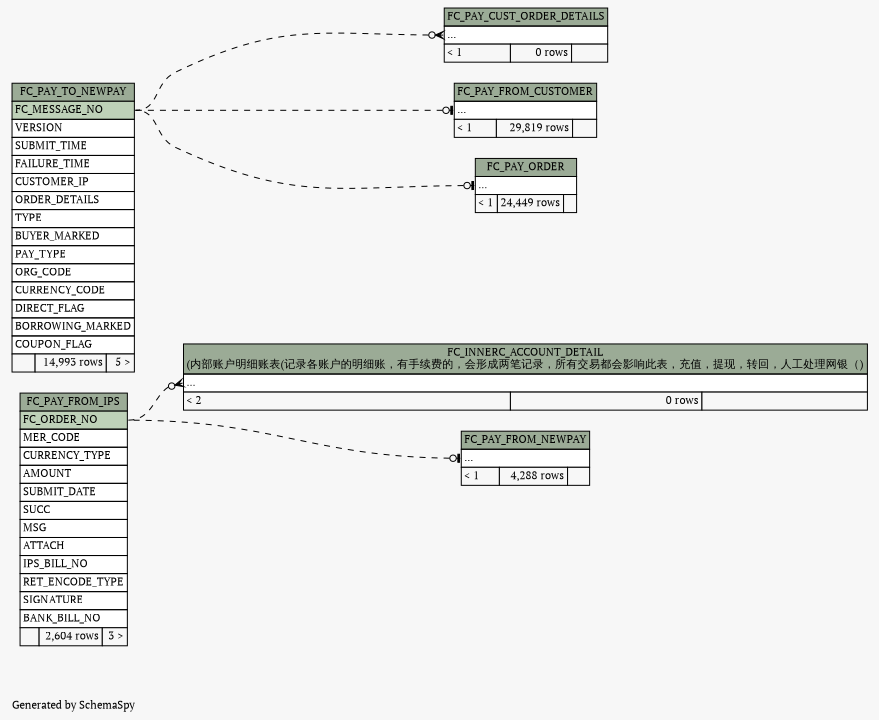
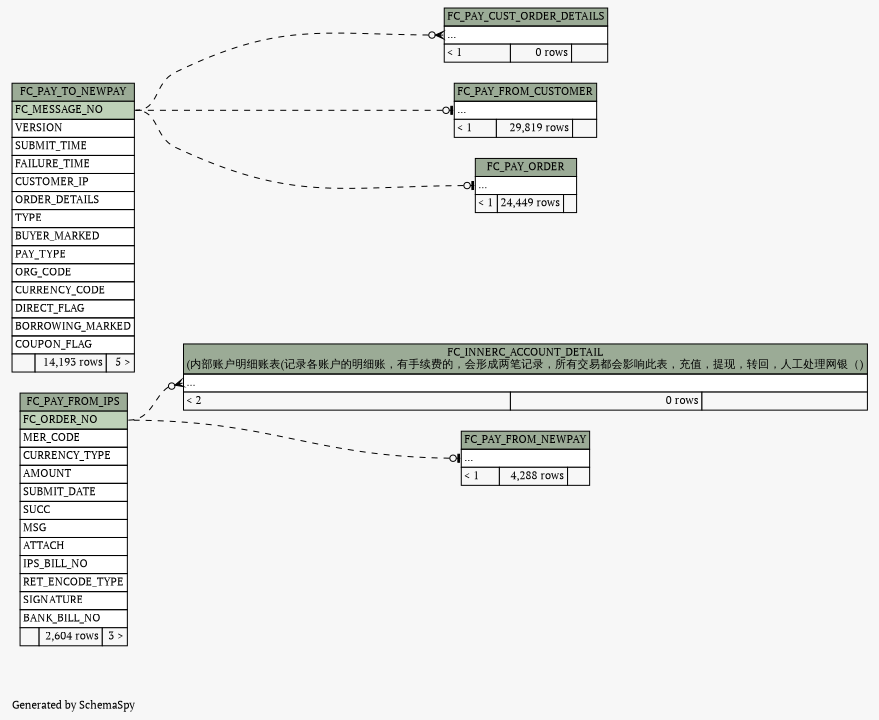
node "FC_PAY_TO_NEWPAY": text "14,993 rows" -> "14,193 rows"
